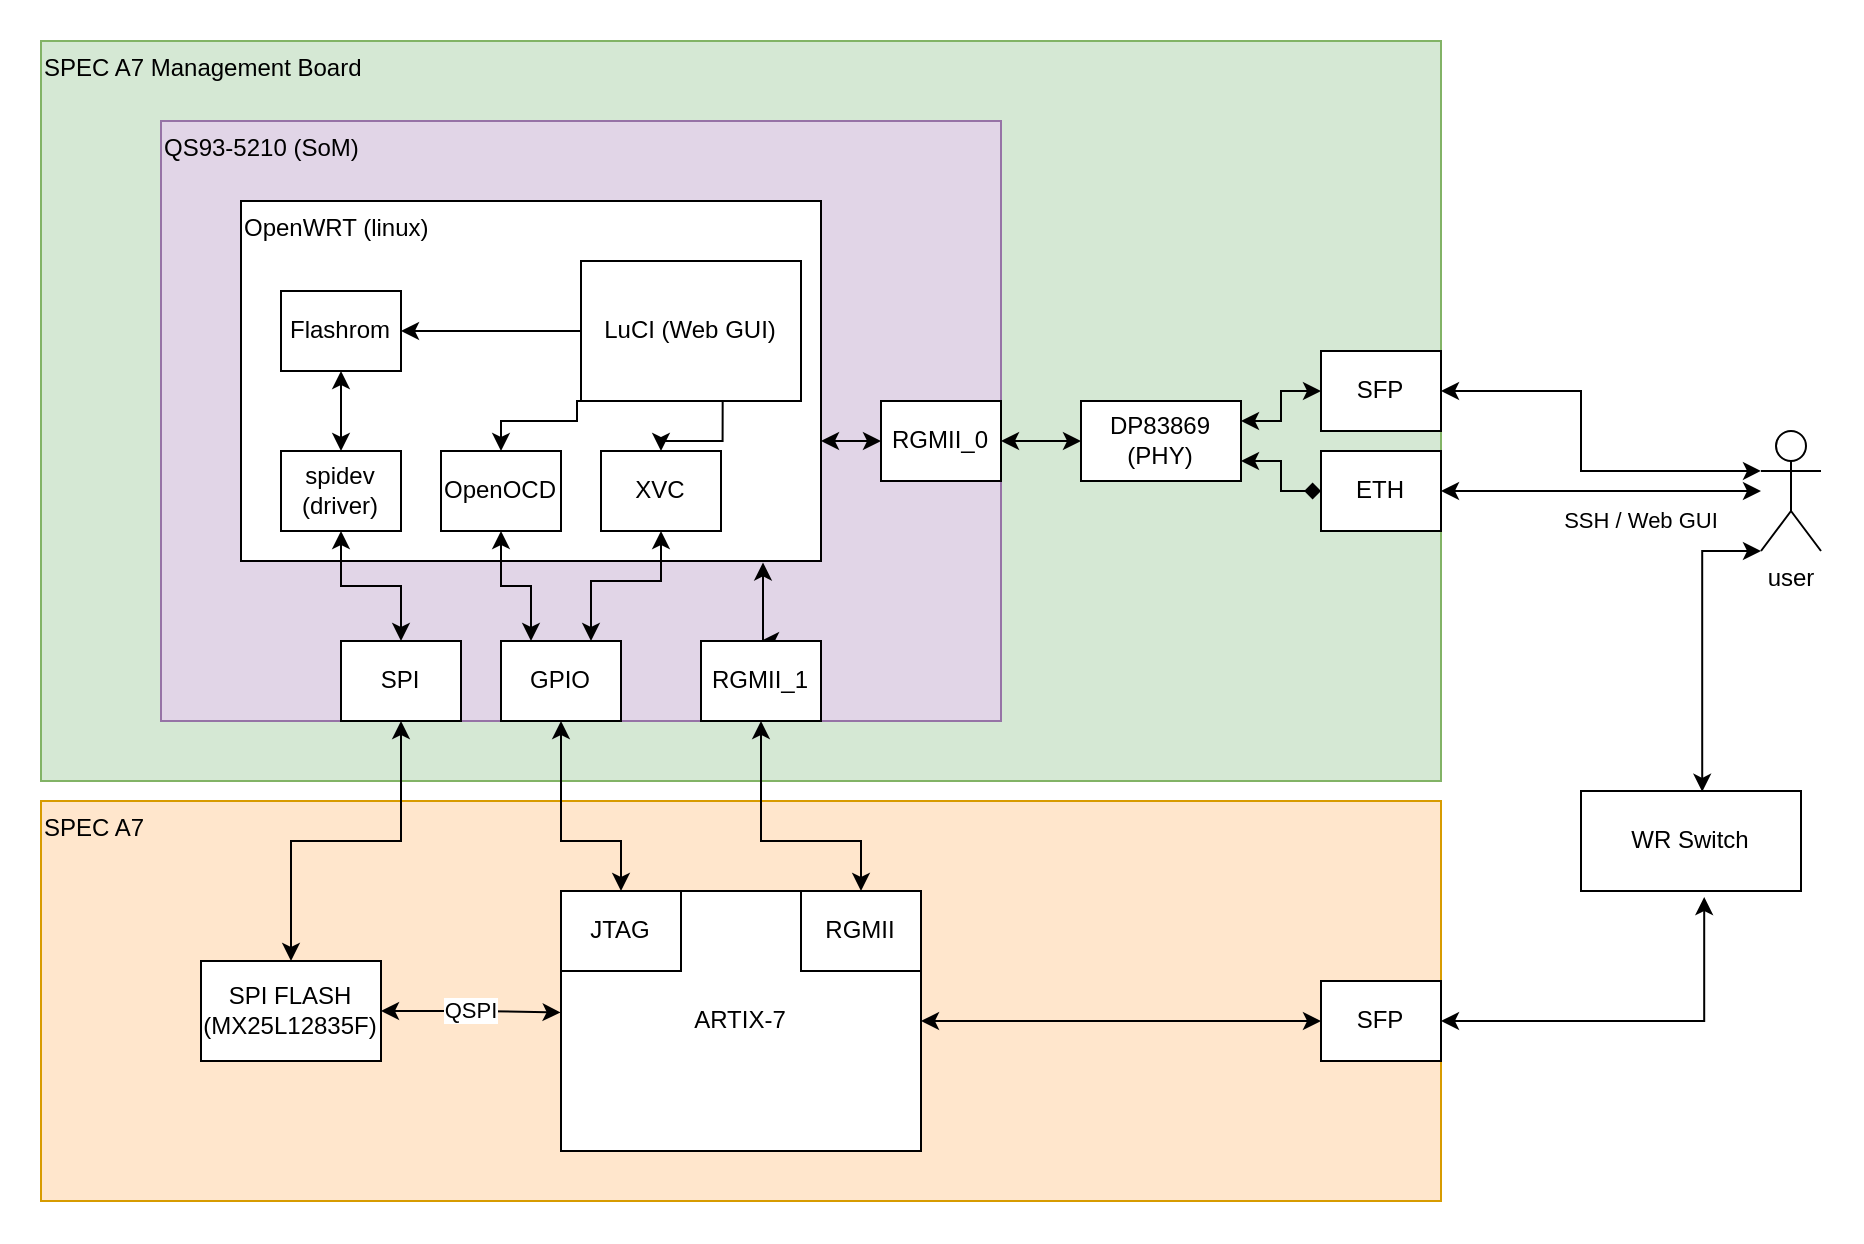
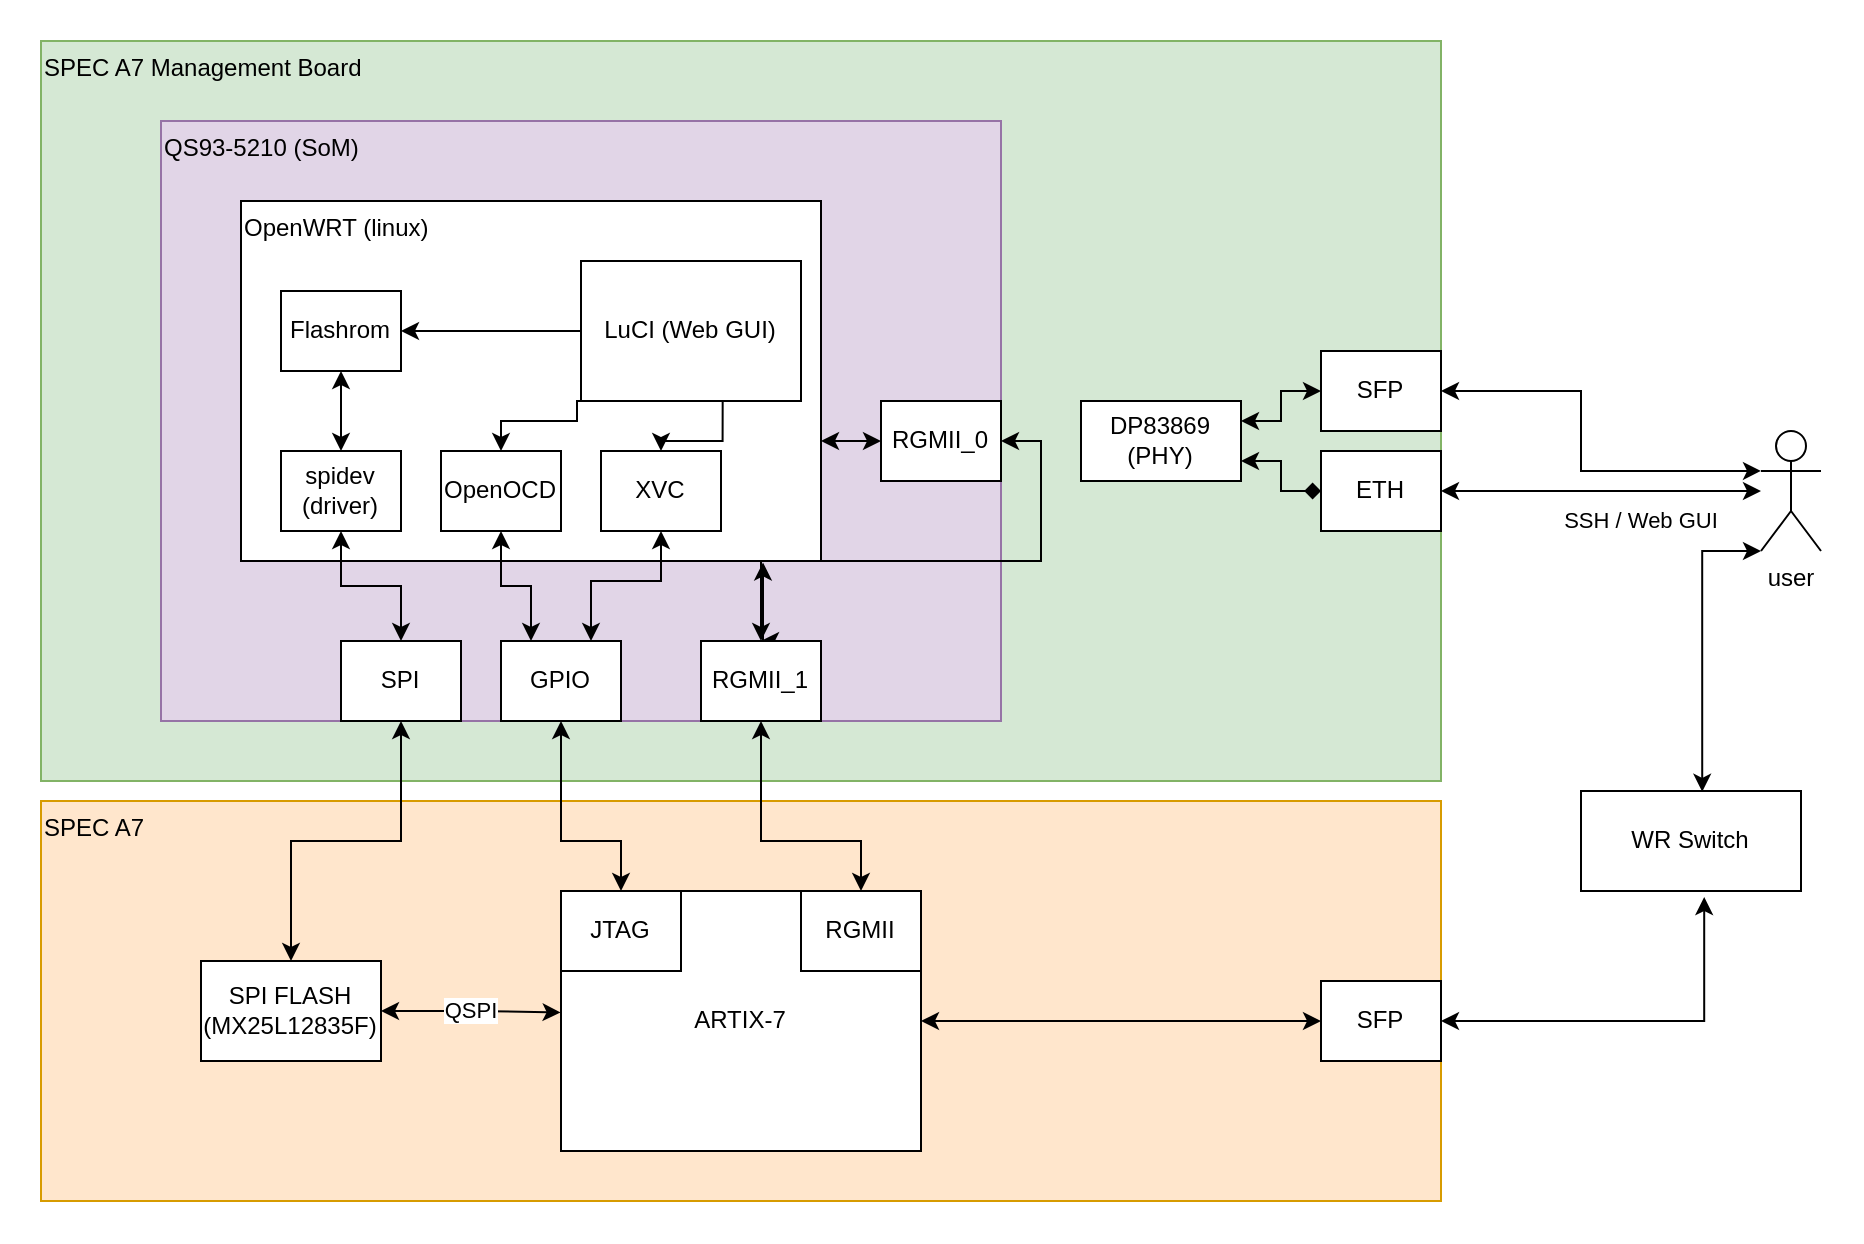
edge "RGMII_0" -- "DP83869 (PHY)": now "RGMII_0" -- "RGMII_1"
